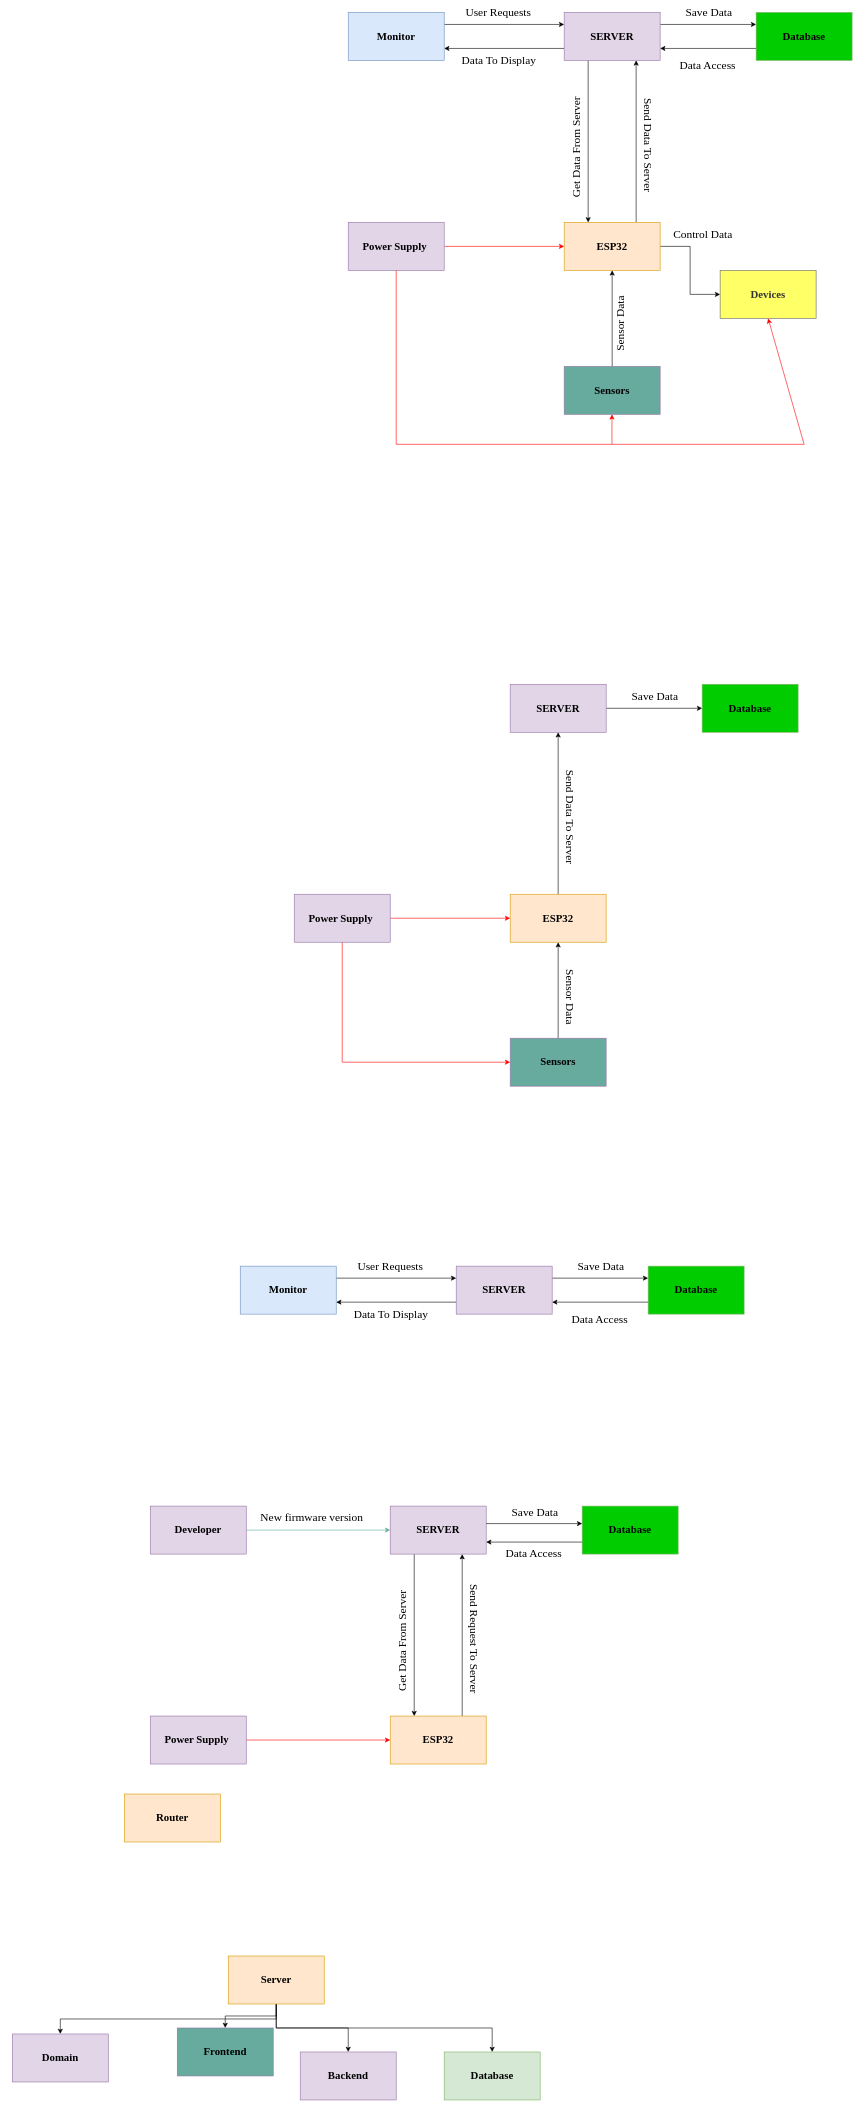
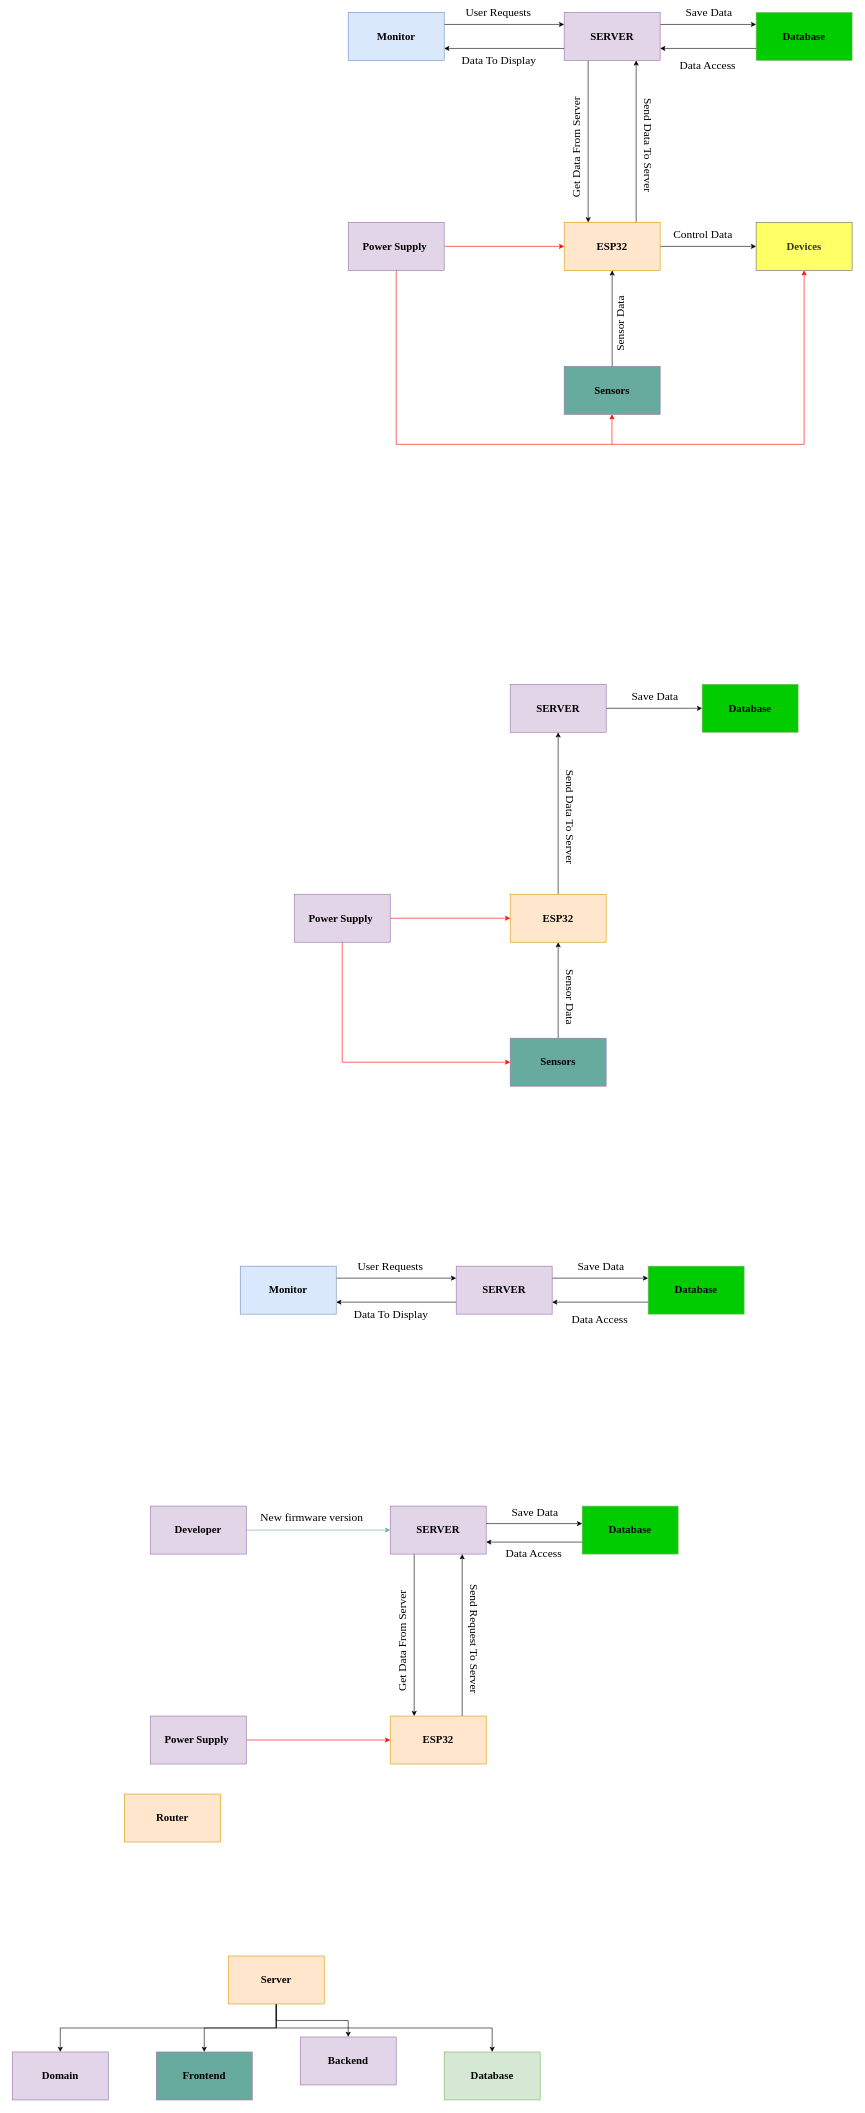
node "Devices": moved (768, 294) -> (804, 246)
node "Frontend": moved (225, 2052) -> (204, 2076)
node "Domain": moved (60, 2058) -> (60, 2076)
node "Backend": moved (348, 2076) -> (348, 2061)
